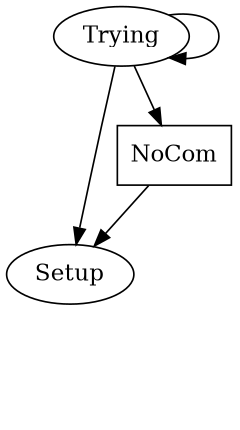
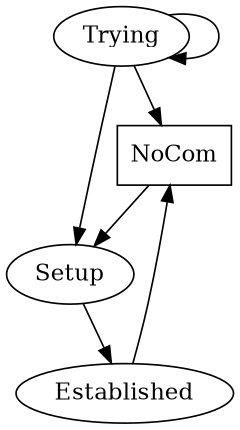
node "Established": added
